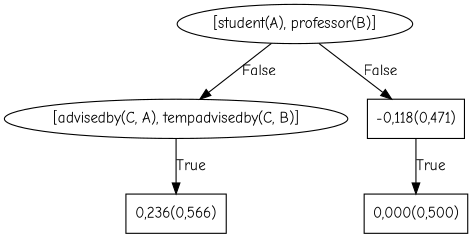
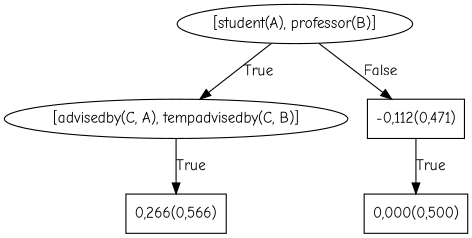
edge "[student(A), professor(B)]" -> "[advisedby(C, A), tempadvisedby(C, B)]": label "False" -> "True"
node "-0,118(0,471)": label "-0,118(0,471)" -> "-0,112(0,471)"
node "0,236(0,566)": label "0,236(0,566)" -> "0,266(0,566)"
